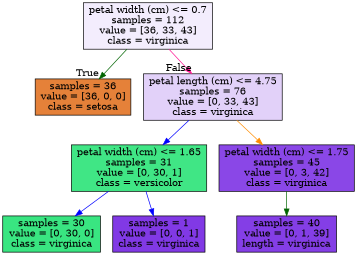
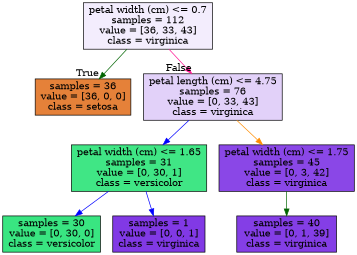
node "samples = 30 value = [0, 30, 0] class = virginica": label "samples = 30 value = [0, 30, 0] class = virginica" -> "samples = 30 value = [0, 30, 0] class = versicolor"
node "samples = 40 value = [0, 1, 39] length = virginica": label "samples = 40 value = [0, 1, 39] length = virginica" -> "samples = 40 value = [0, 1, 39] class = virginica"
